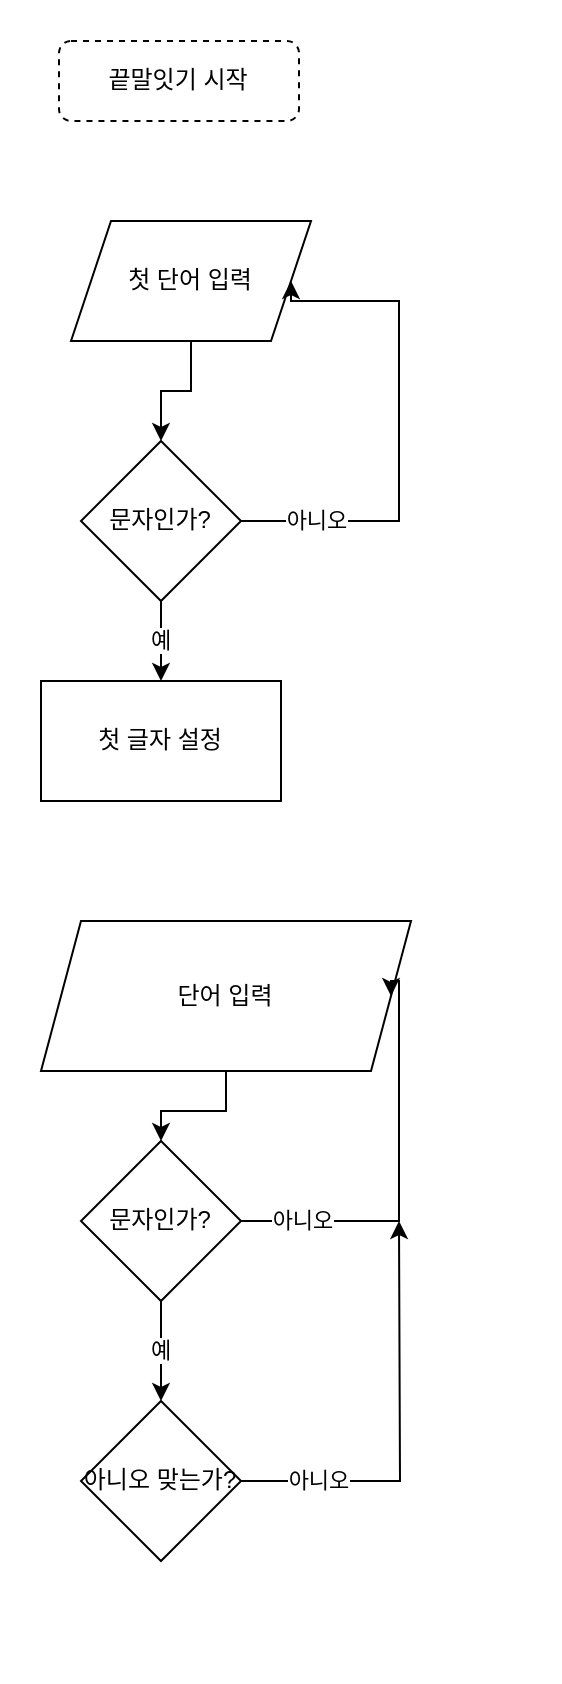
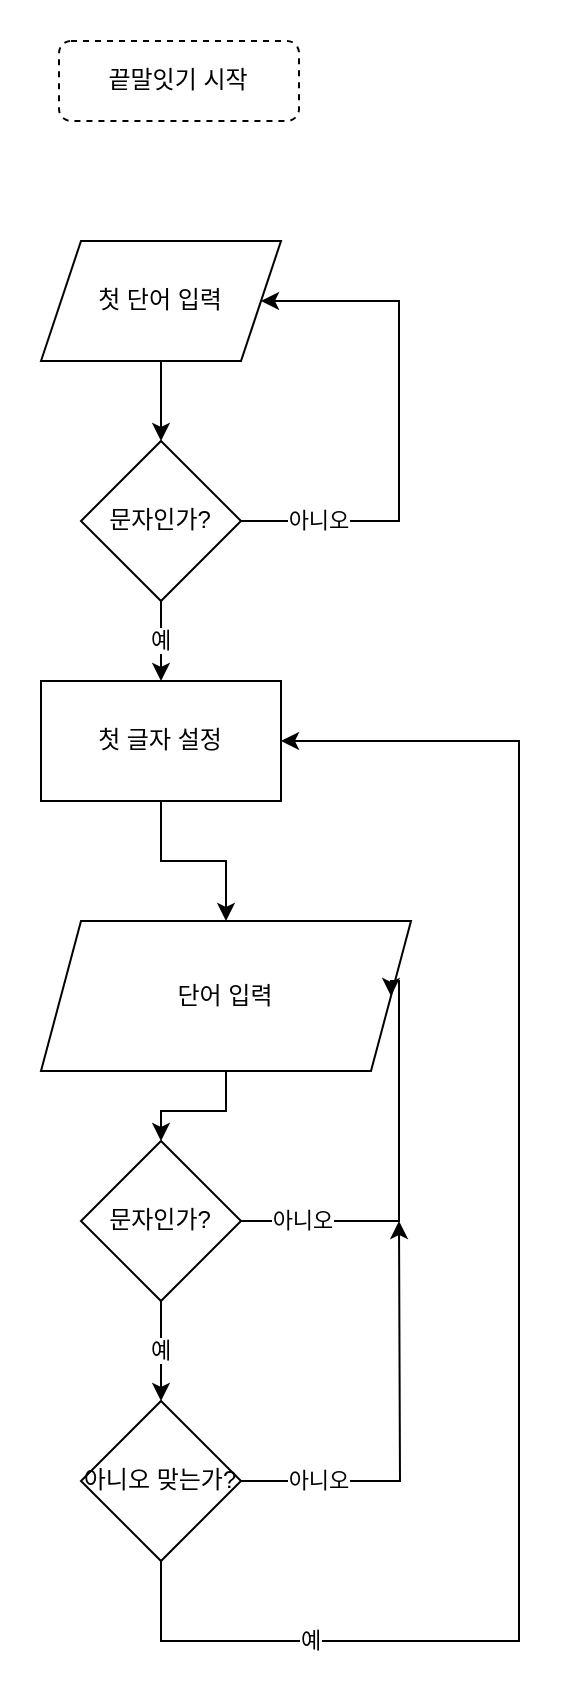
node "첫 단어 입력": moved (191, 281) -> (161, 301)
edge "첫 글자 설정" -> "단어 입력": added
edge "아니오 맞는가?" -> "첫 글자 설정": added, label "예"
